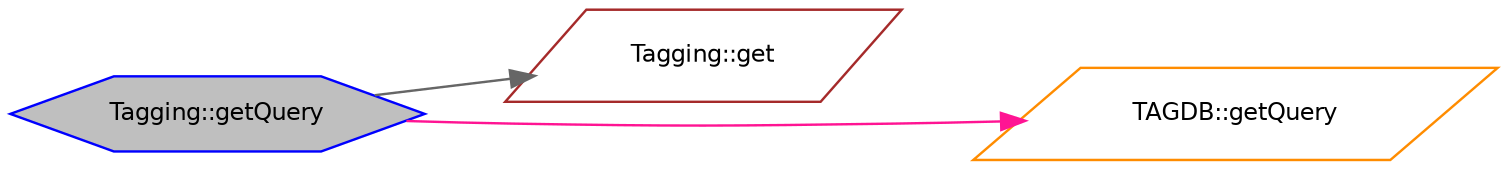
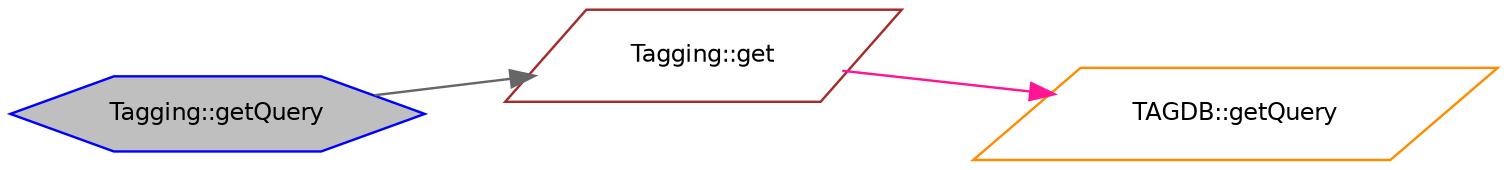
edge "Tagging::getQuery" -> "TAGDB::getQuery": now "Tagging::get" -> "TAGDB::getQuery"
